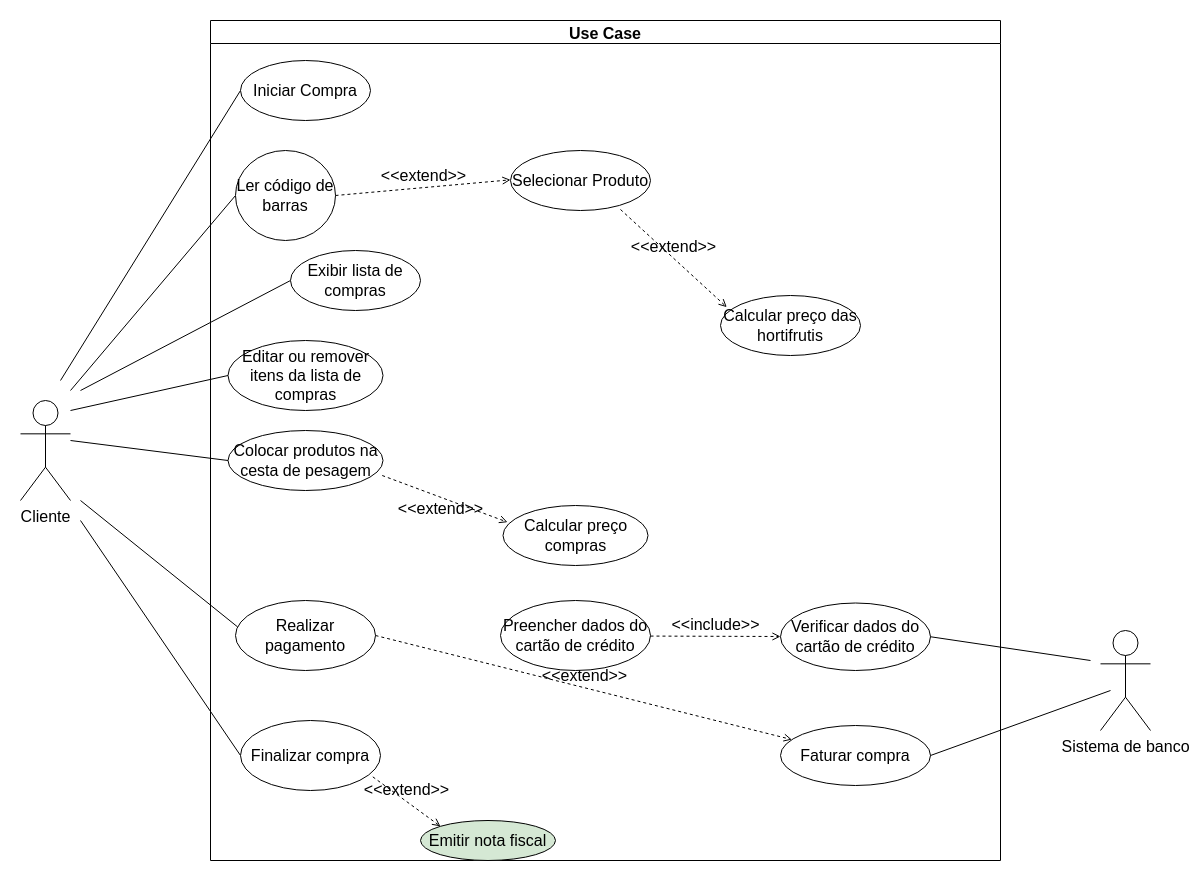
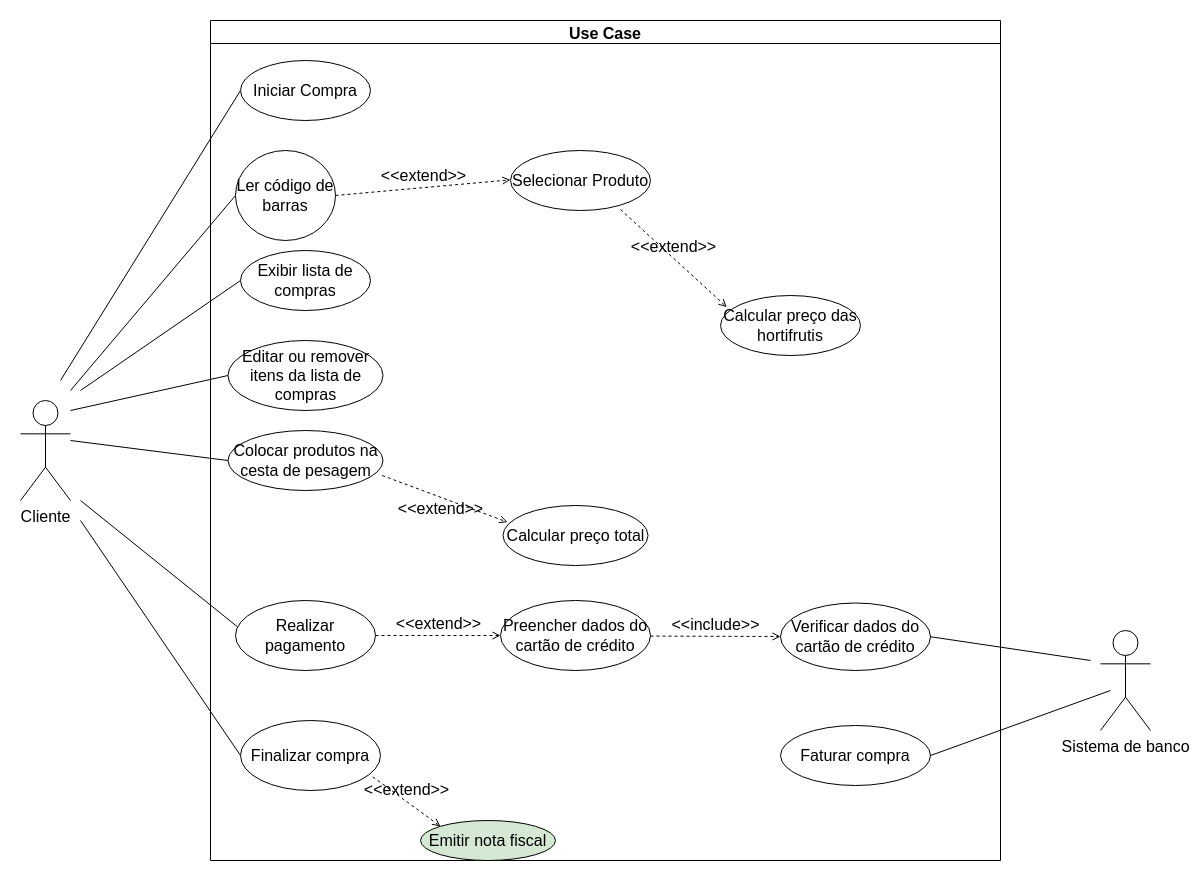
node "Exibir lista de compras": moved (356, 281) -> (306, 281)
node "Calcular preço compras": label "Calcular preço compras" -> "Calcular preço total"
edge "Realizar pagamento" -> "Faturar compra": now "Realizar pagamento" -> "Preencher dados do cartão de crédito"
